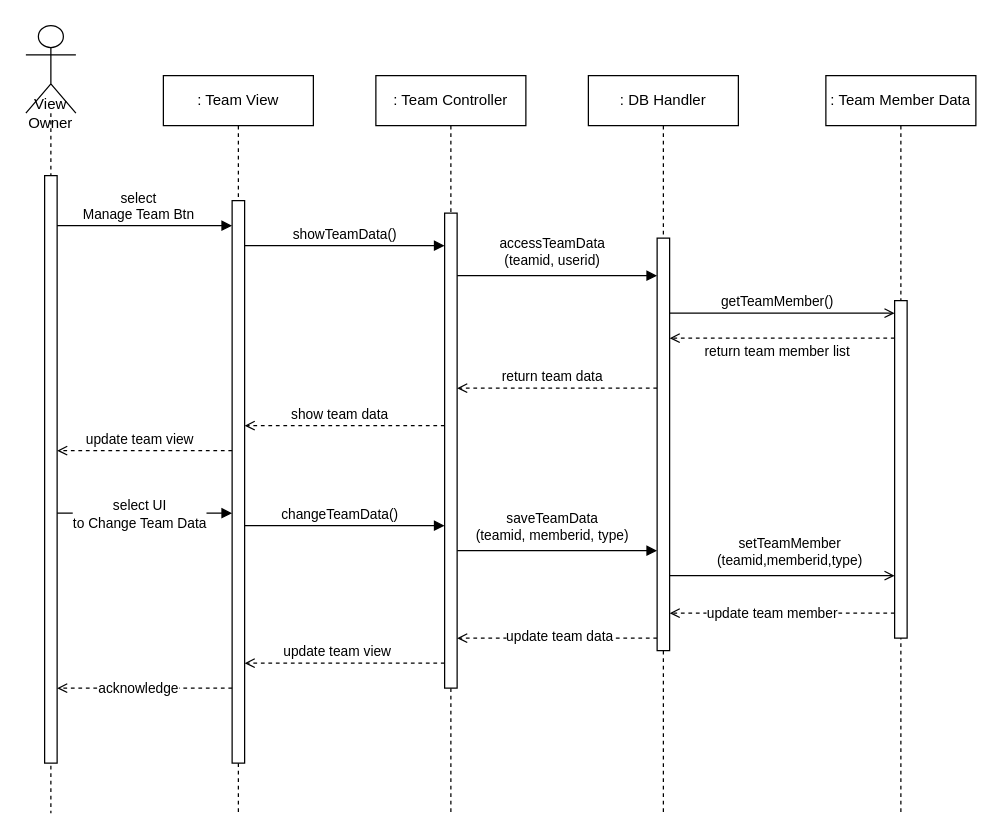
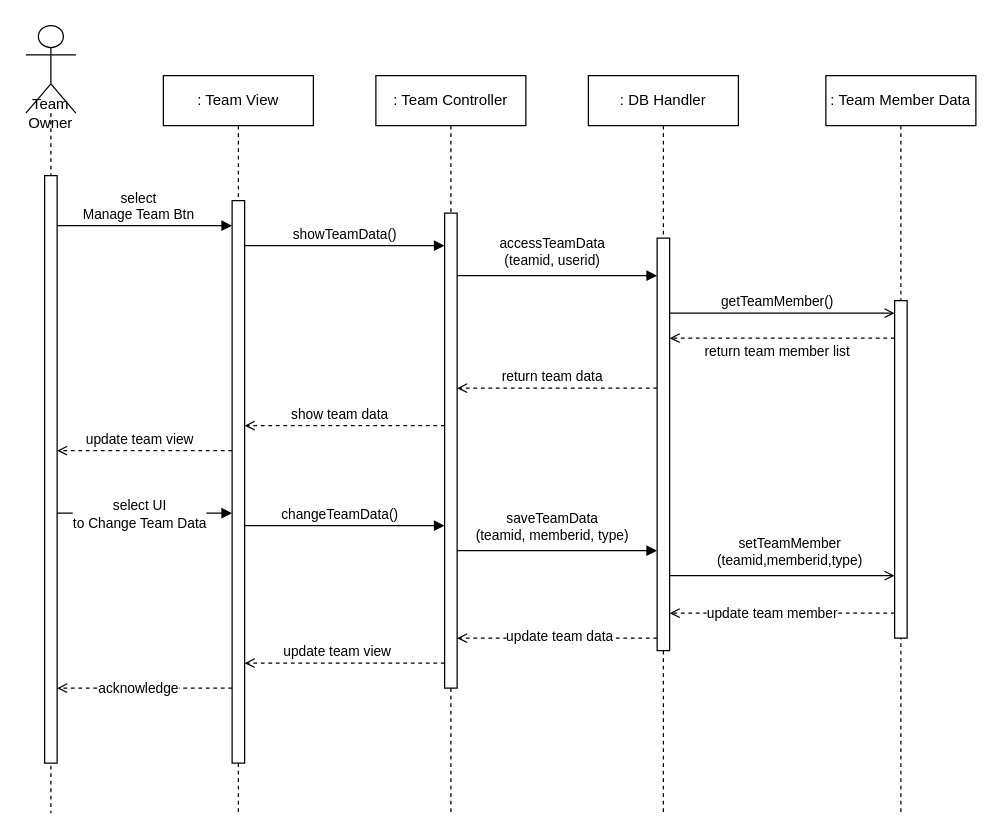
node "View Owner": label "View Owner" -> "Team Owner"
